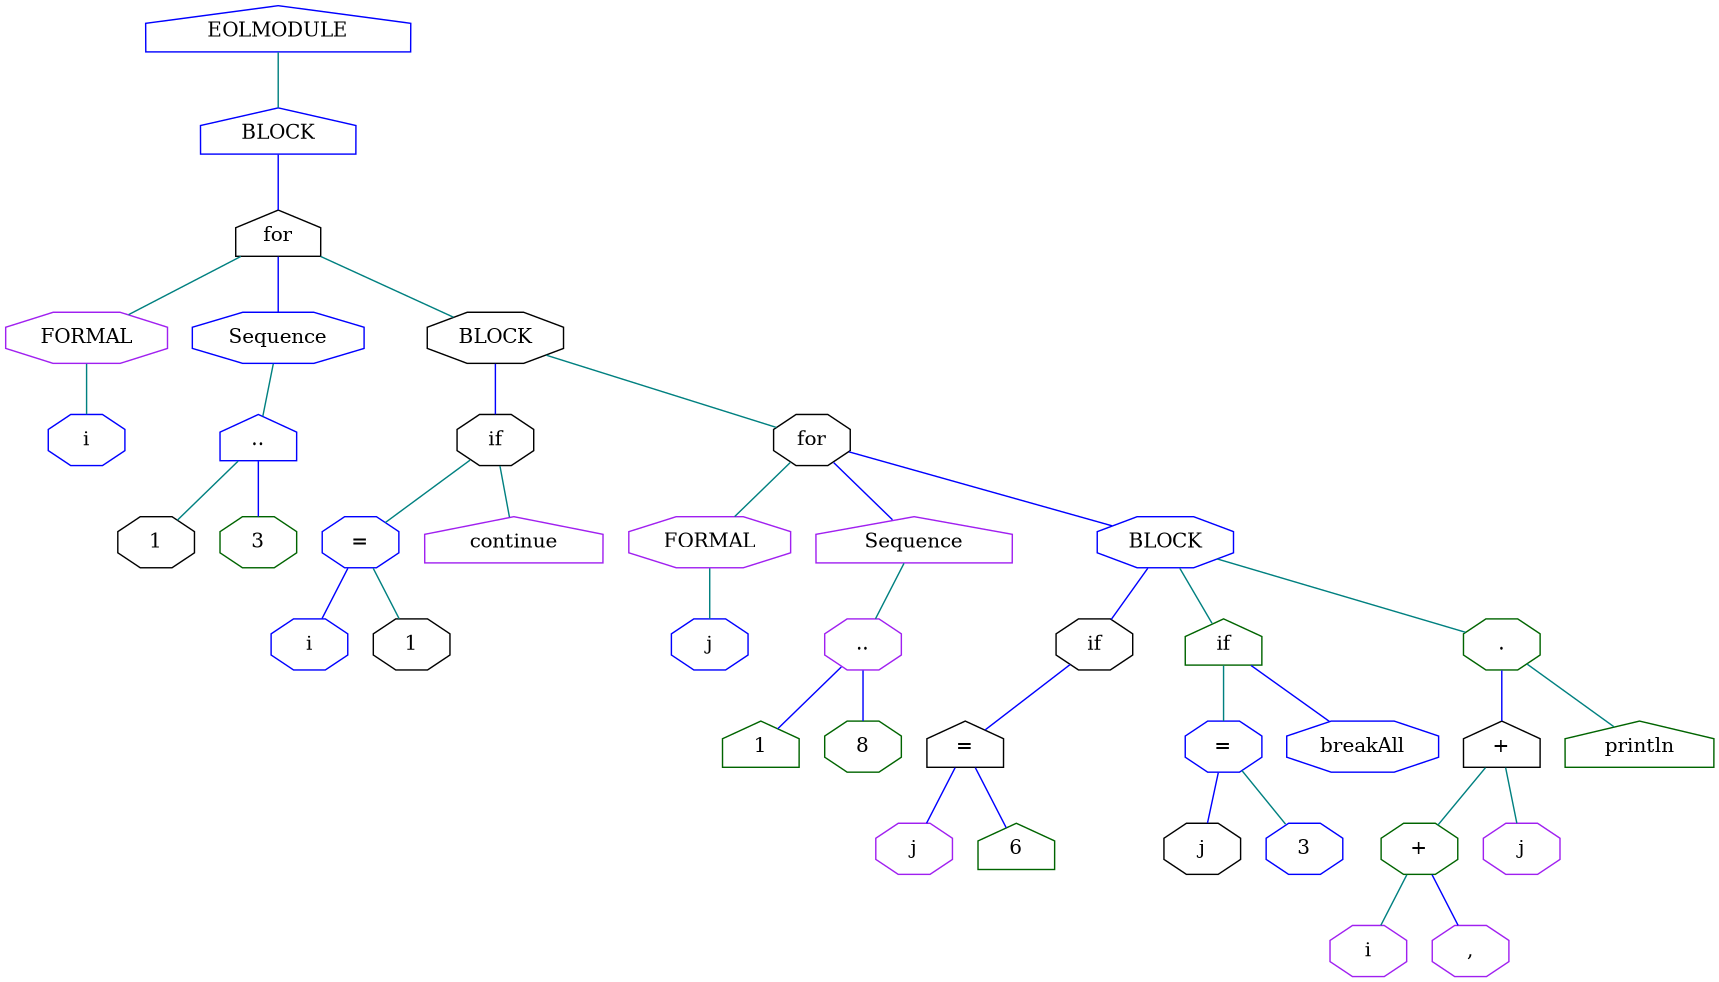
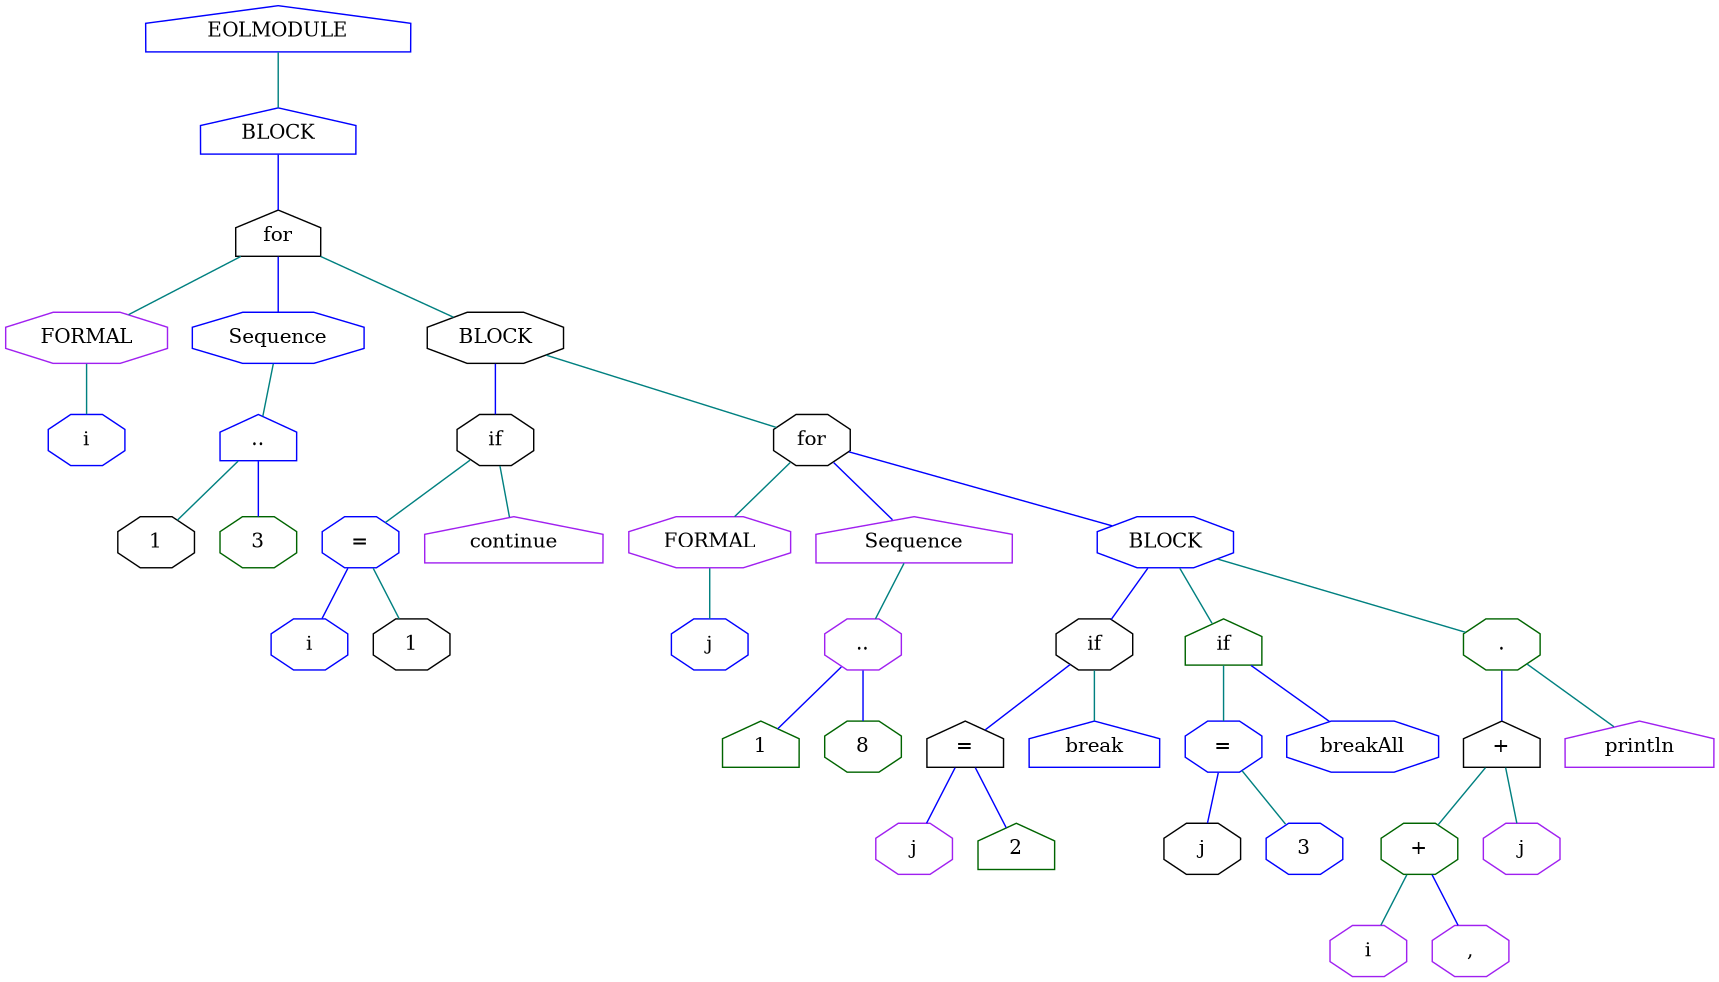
node "break": added
node "println": color darkgreen -> purple
node "6": label "6" -> "2"
